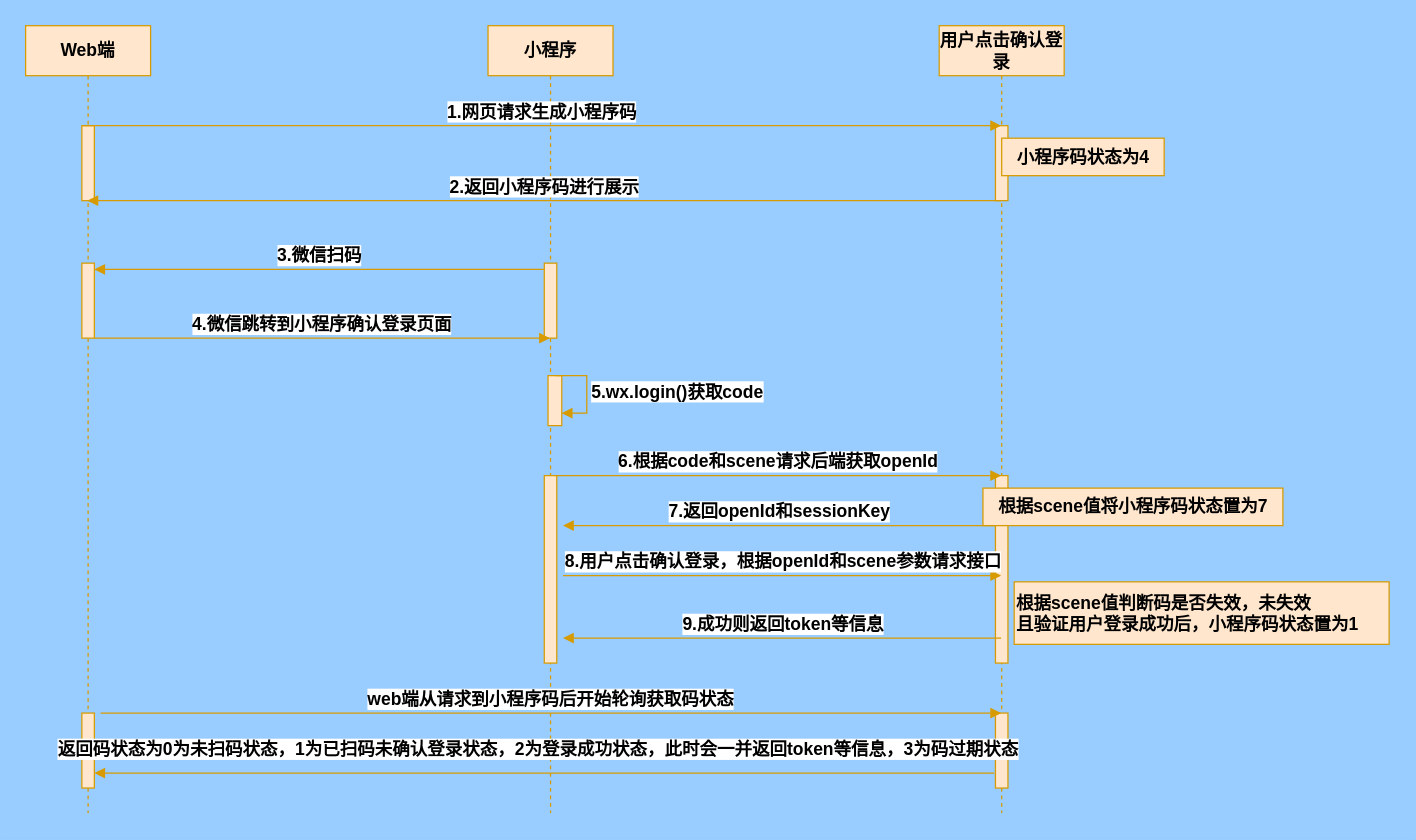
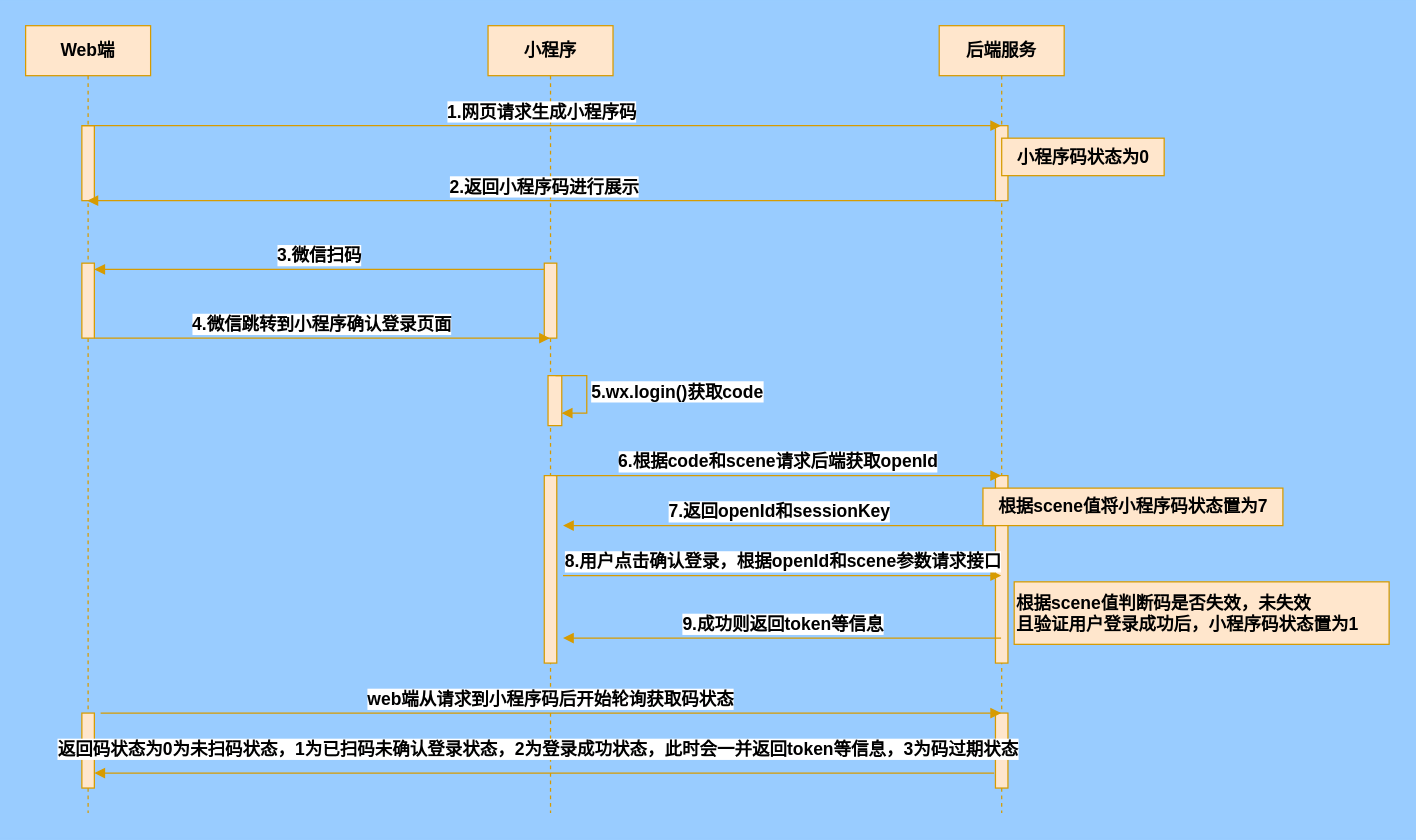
node "用户点击确认登录": label "用户点击确认登录" -> "后端服务"
node "小程序码状态为4": label "小程序码状态为4" -> "小程序码状态为0"
